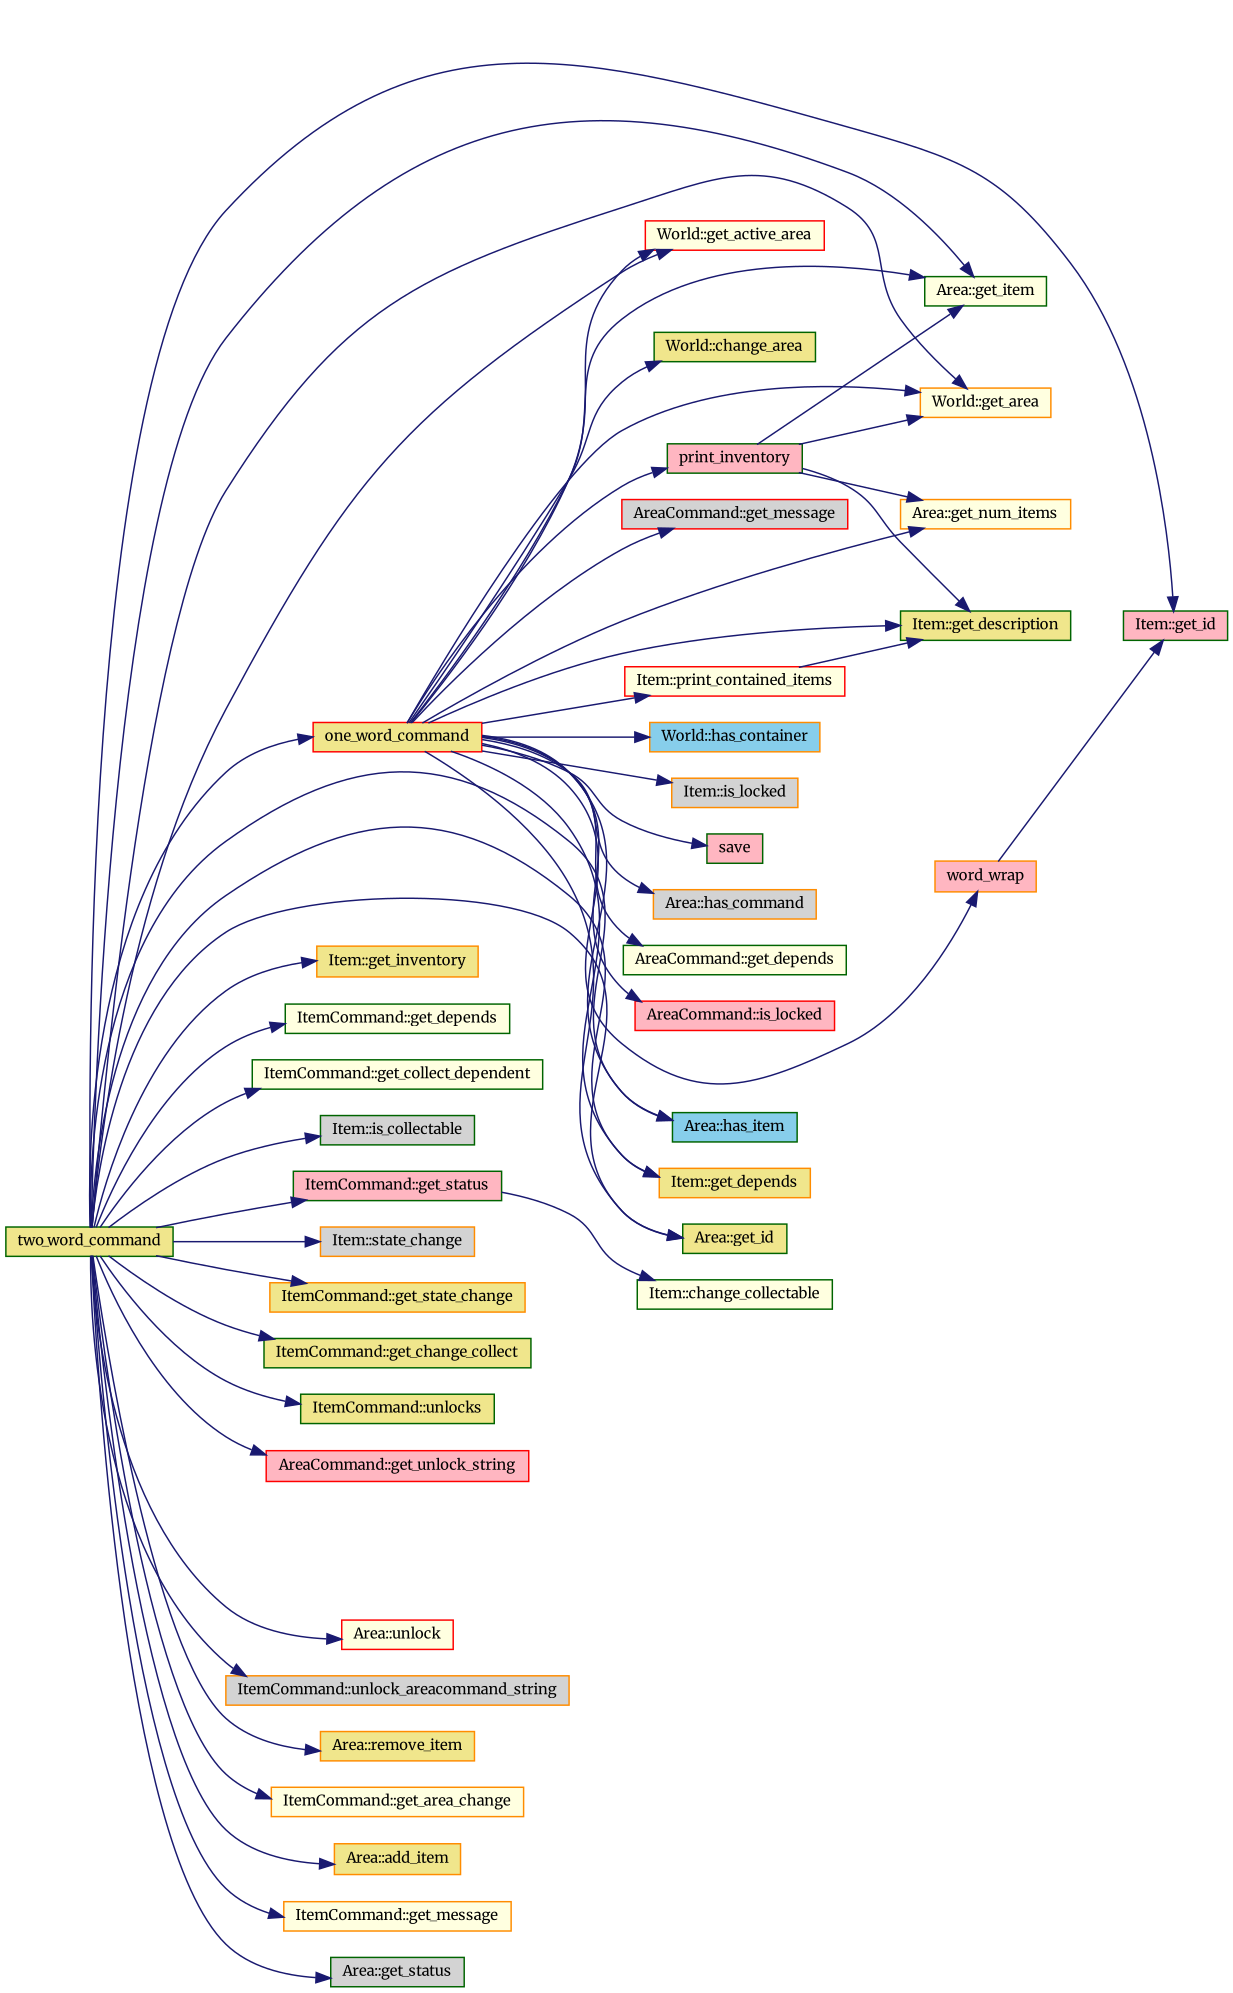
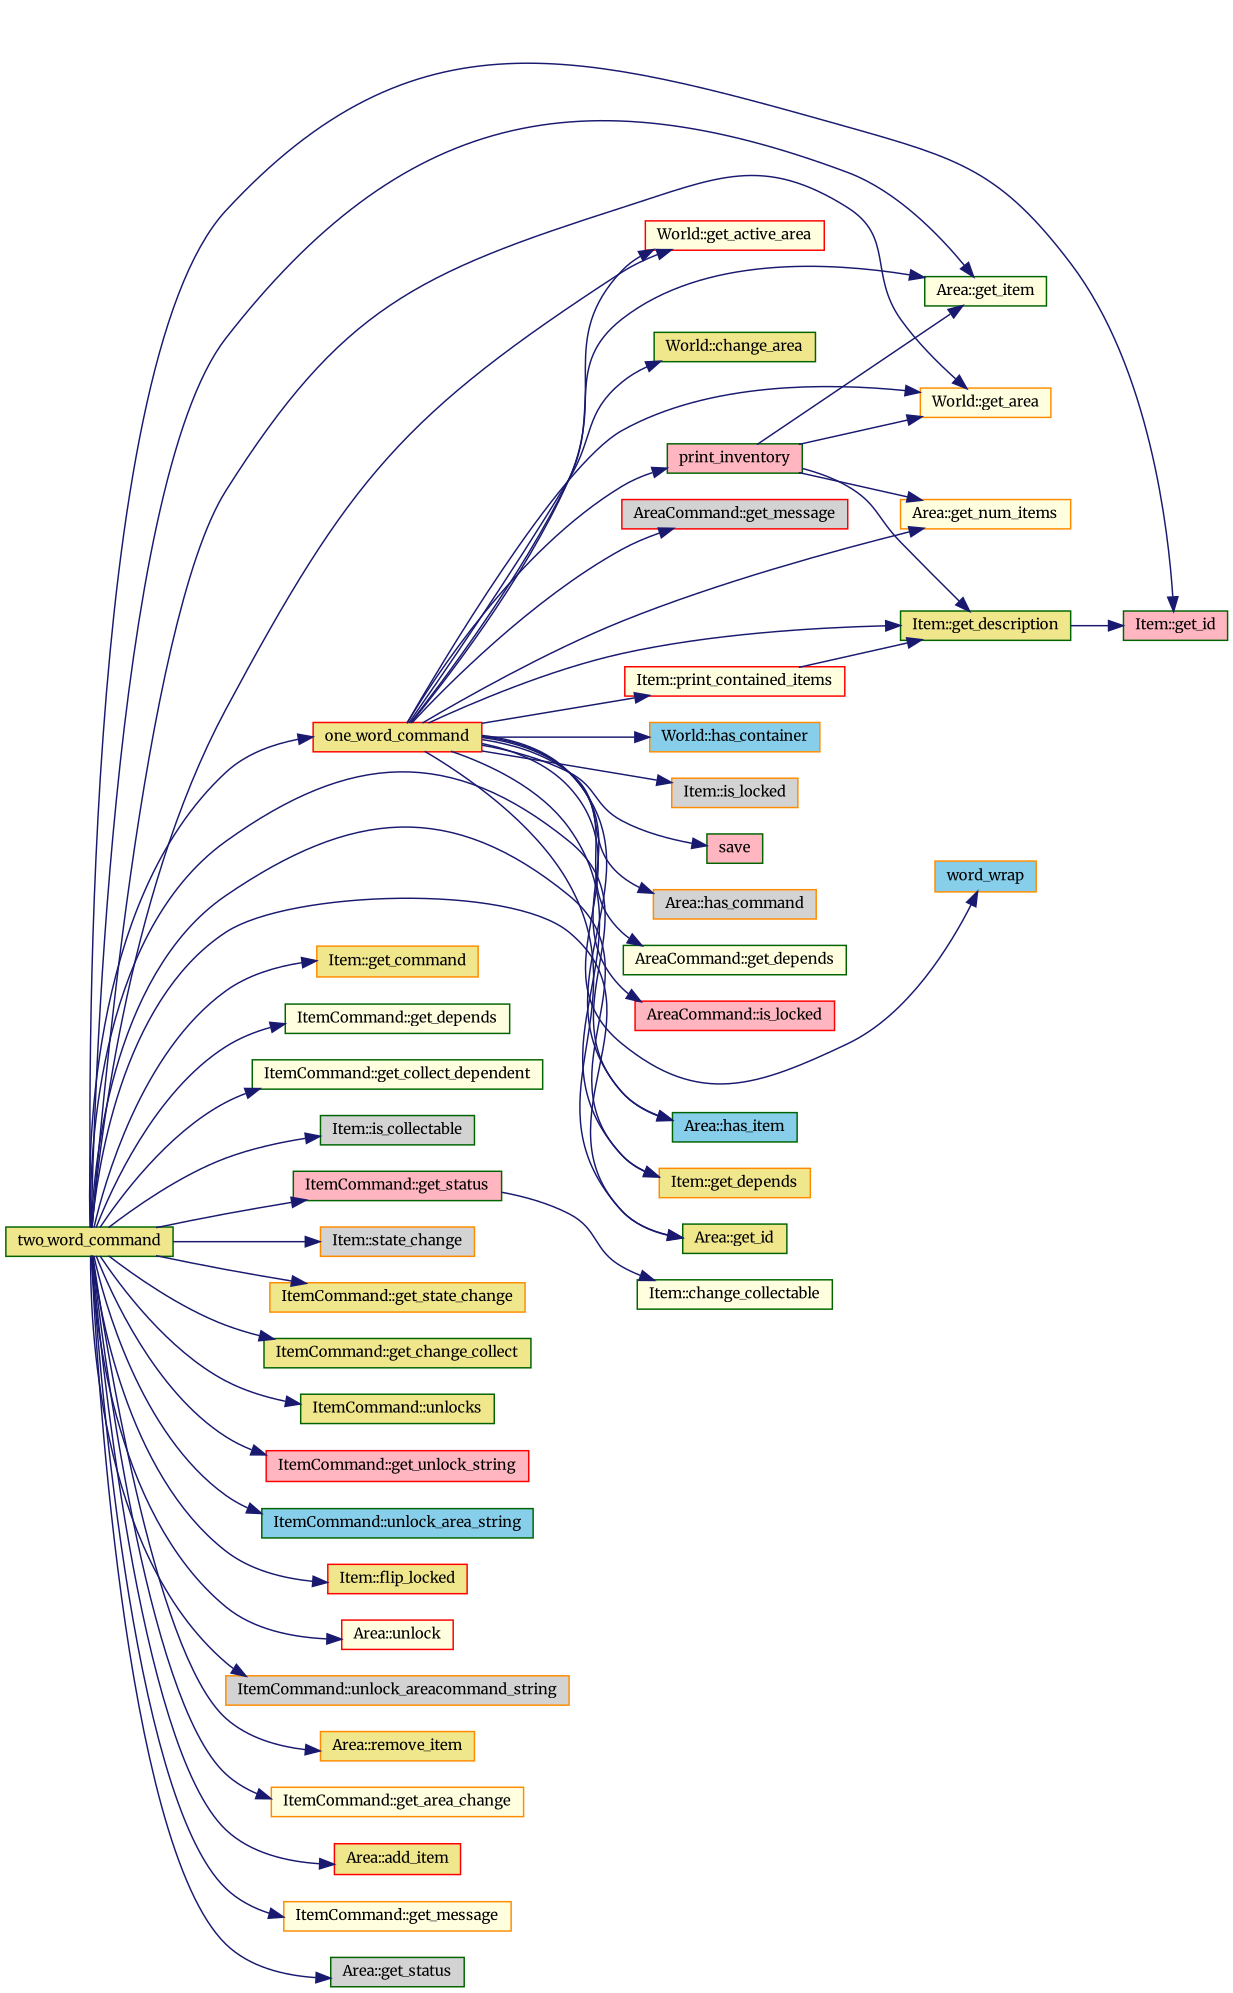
edge "word_wrap" -> "Item::get_id": now "Item::get_description" -> "Item::get_id"
node "word_wrap": fillcolor lightpink -> skyblue
node "Item::get_inventory": label "Item::get_inventory" -> "Item::get_command"
node "AreaCommand::get_unlock_string": label "AreaCommand::get_unlock_string" -> "ItemCommand::get_unlock_string"
node "ItemCommand::unlock_area_string": added
node "Item::flip_locked": added
node "Area::add_item": color darkorange -> red
